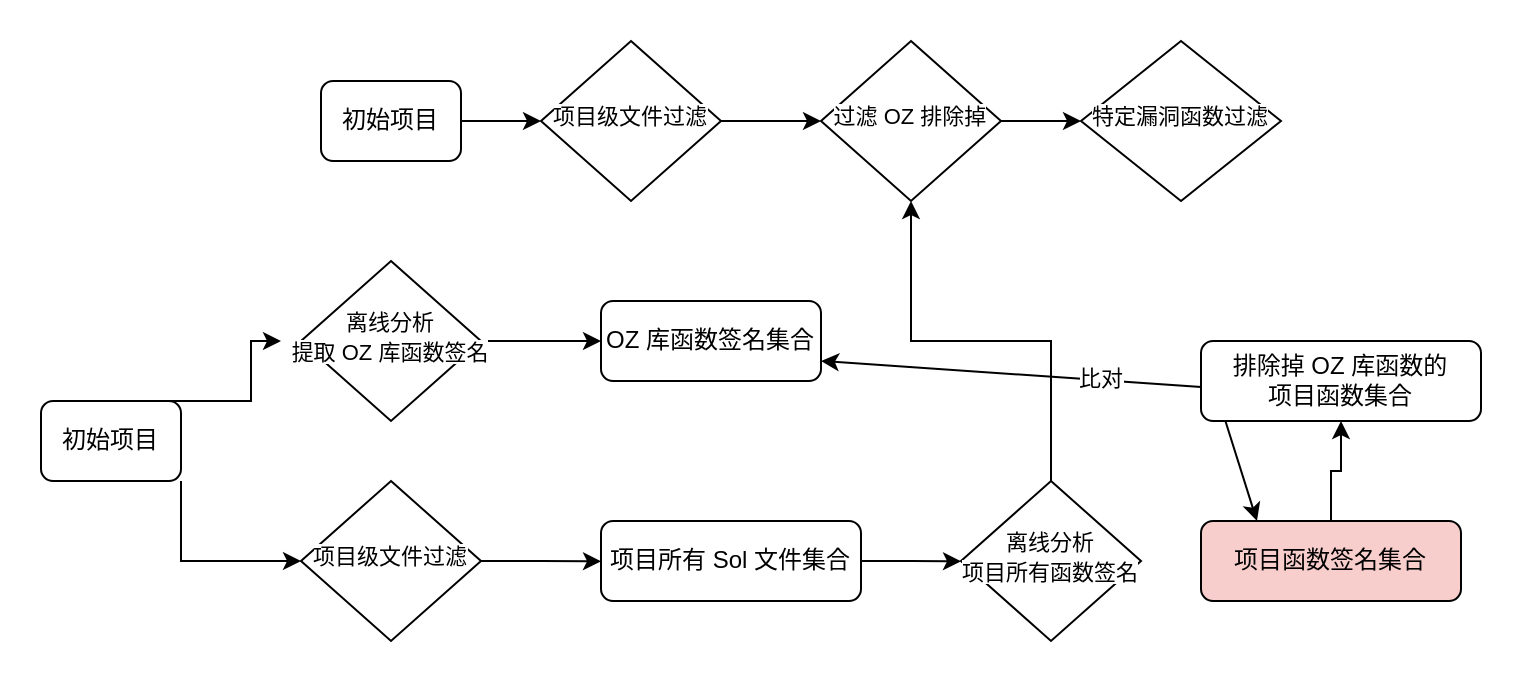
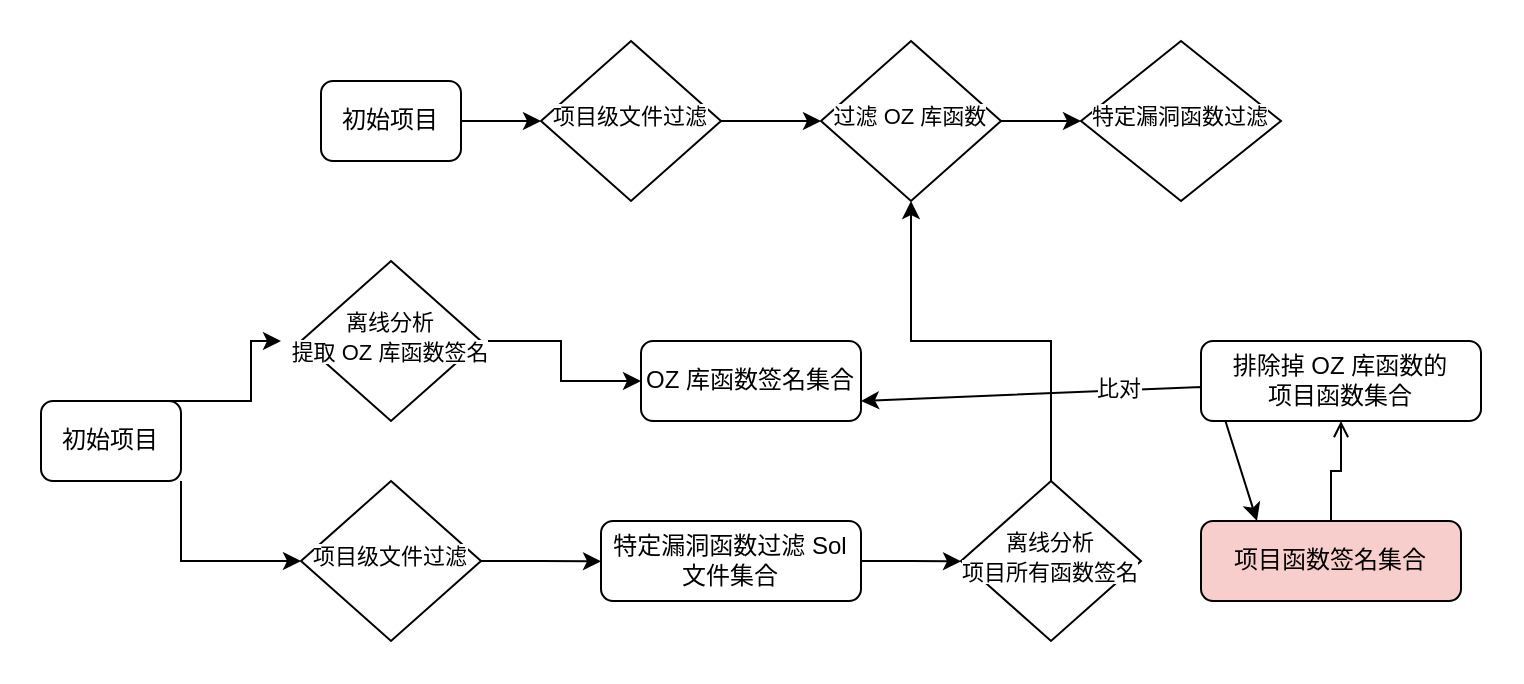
node "过滤 OZ 排除掉": label "过滤 OZ 排除掉" -> "过滤 OZ 库函数"
node "OZ 库函数签名集合": moved (711, 341) -> (751, 381)
edge "项目函数签名集合" -> "排除掉 OZ 库函数的 项目函数集合": arrowhead classic -> open
node "项目所有 Sol 文件集合": label "项目所有 Sol 文件集合" -> "特定漏洞函数过滤 Sol 文件集合"
